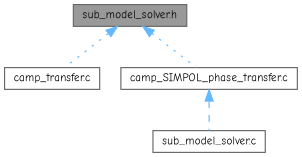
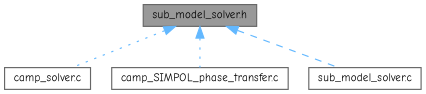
node "camp_transfer.c": label "camp_transfer.c" -> "camp_solver.c"
edge "sub_model_solver.c" -> "camp_SIMPOL_phase_transfer.c": now "sub_model_solver.c" -> "sub_model_solver.h"
